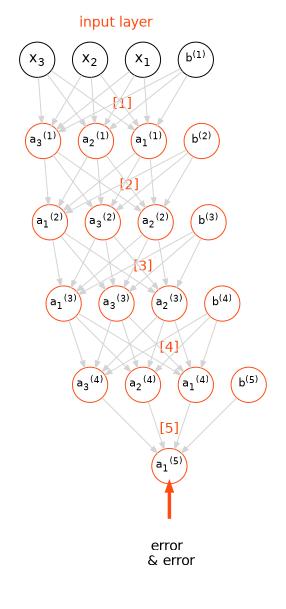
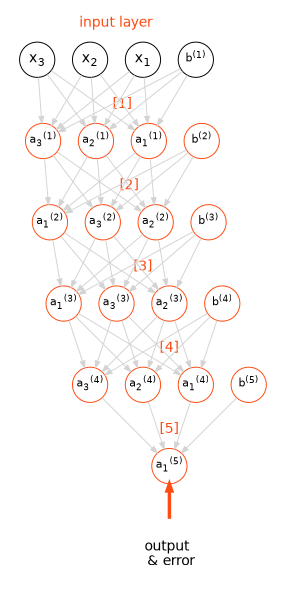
node "error & error": label "error & error" -> "output & error"
